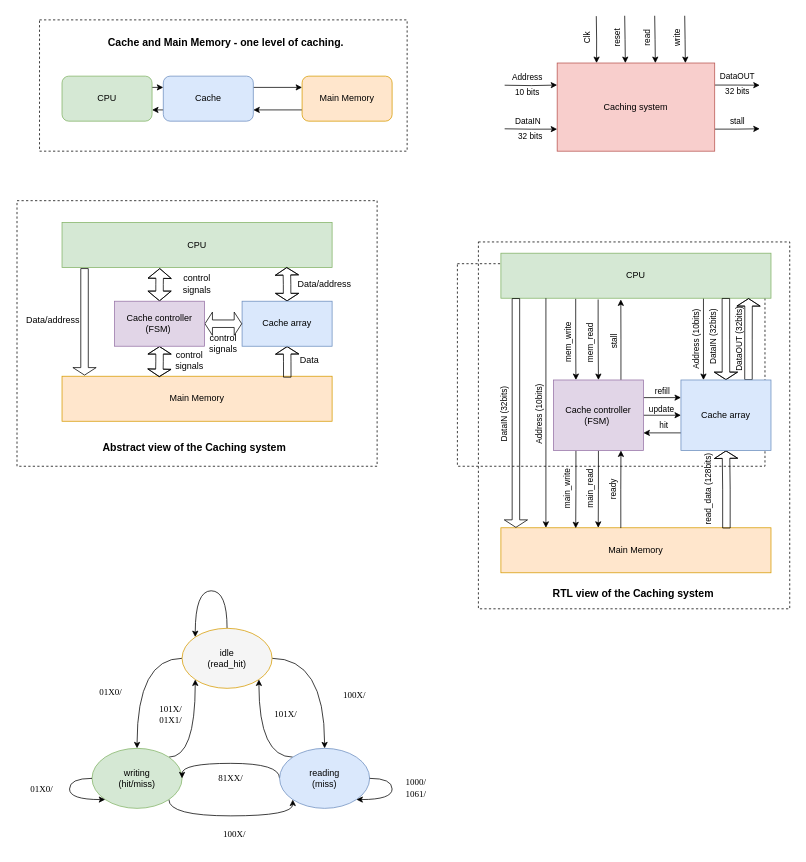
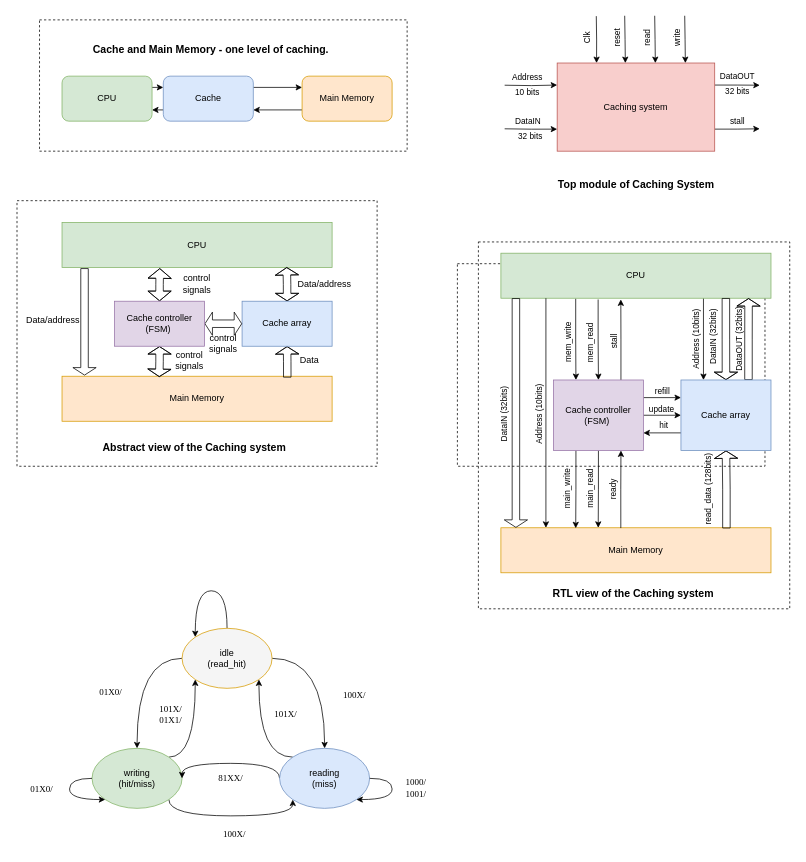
node "Cache and Main Memory - one level of caching.": moved (227, 42) -> (212, 50)
node "Top module of Caching System": added
node "1000/ 1061/": label "1000/ 1061/" -> "1000/ 1001/"
